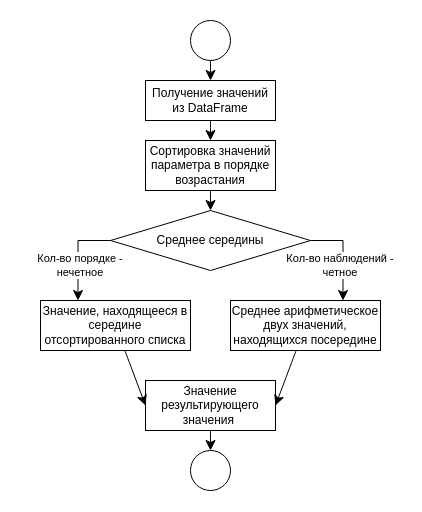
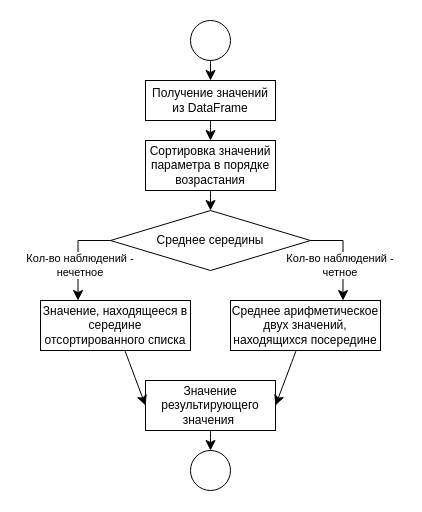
node "Кол-во порядке - нечетное": label "Кол-во порядке - нечетное" -> "Кол-во наблюдений - нечетное"
